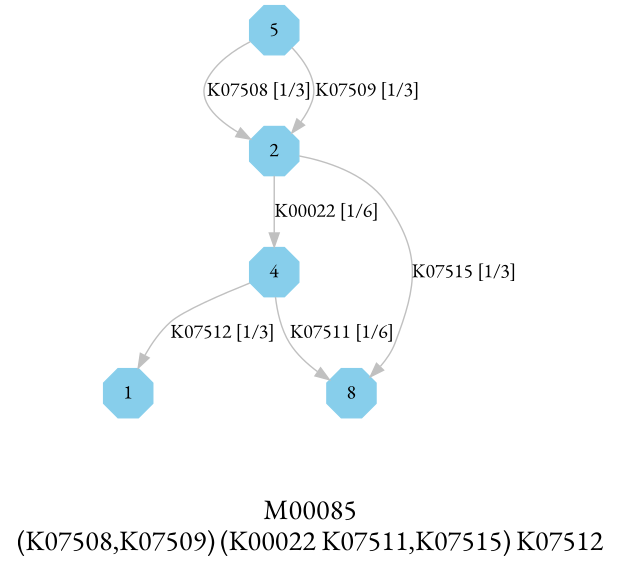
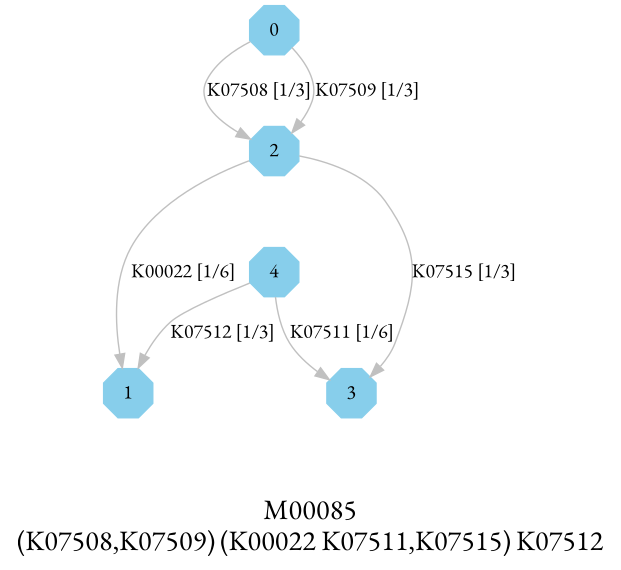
node "5": label "5" -> "0"
edge "2" -> "4": now "2" -> "1"
node "8": label "8" -> "3"
